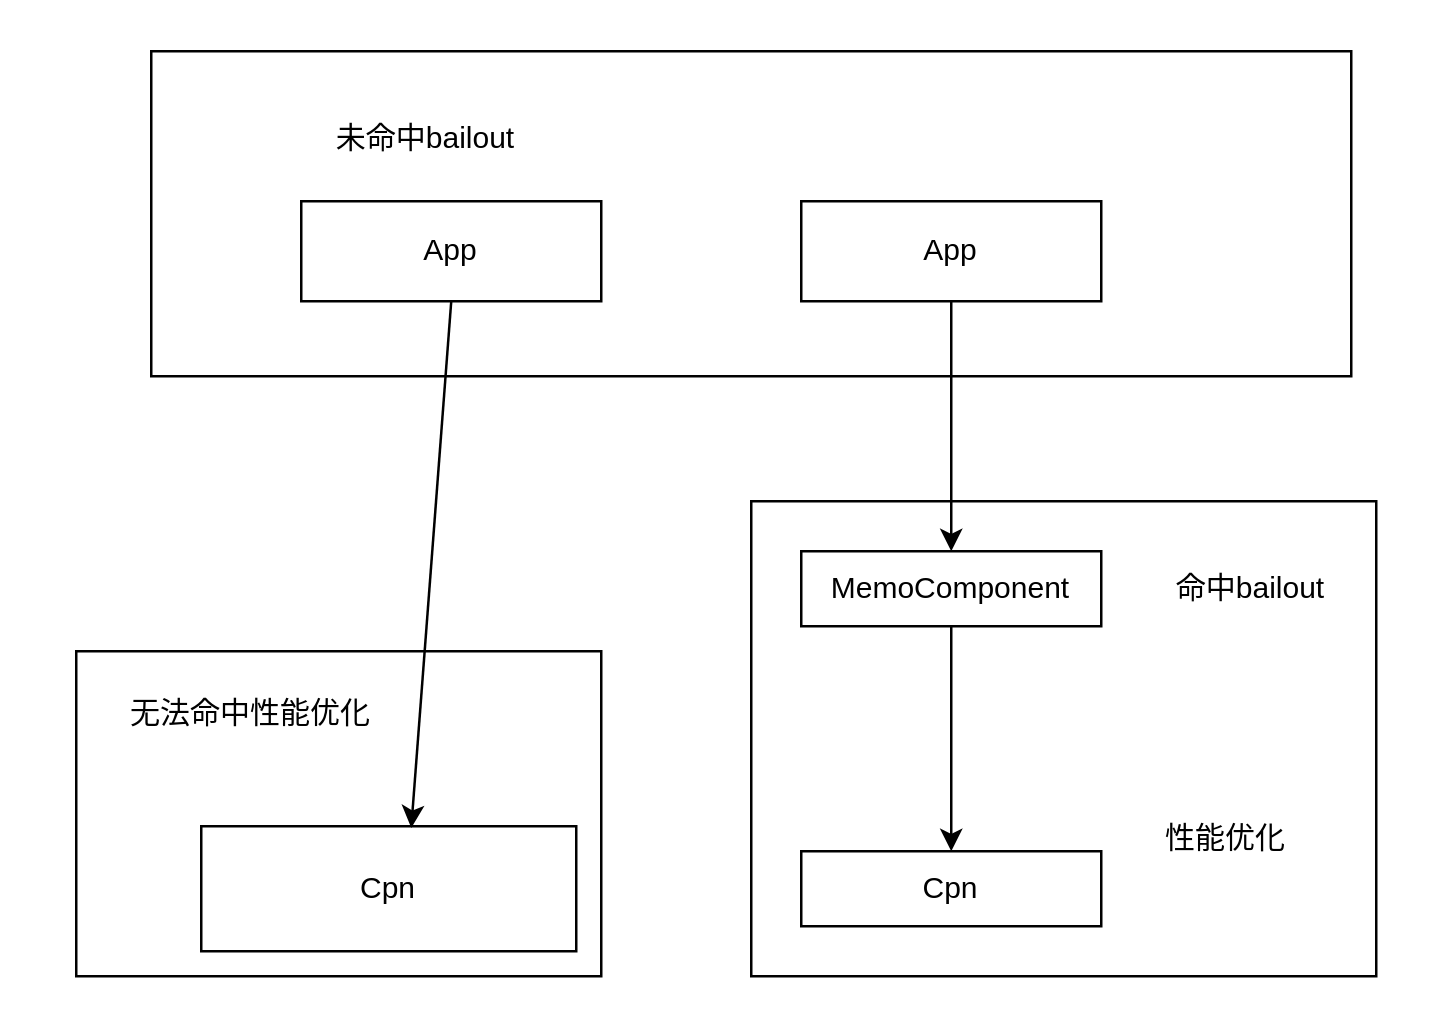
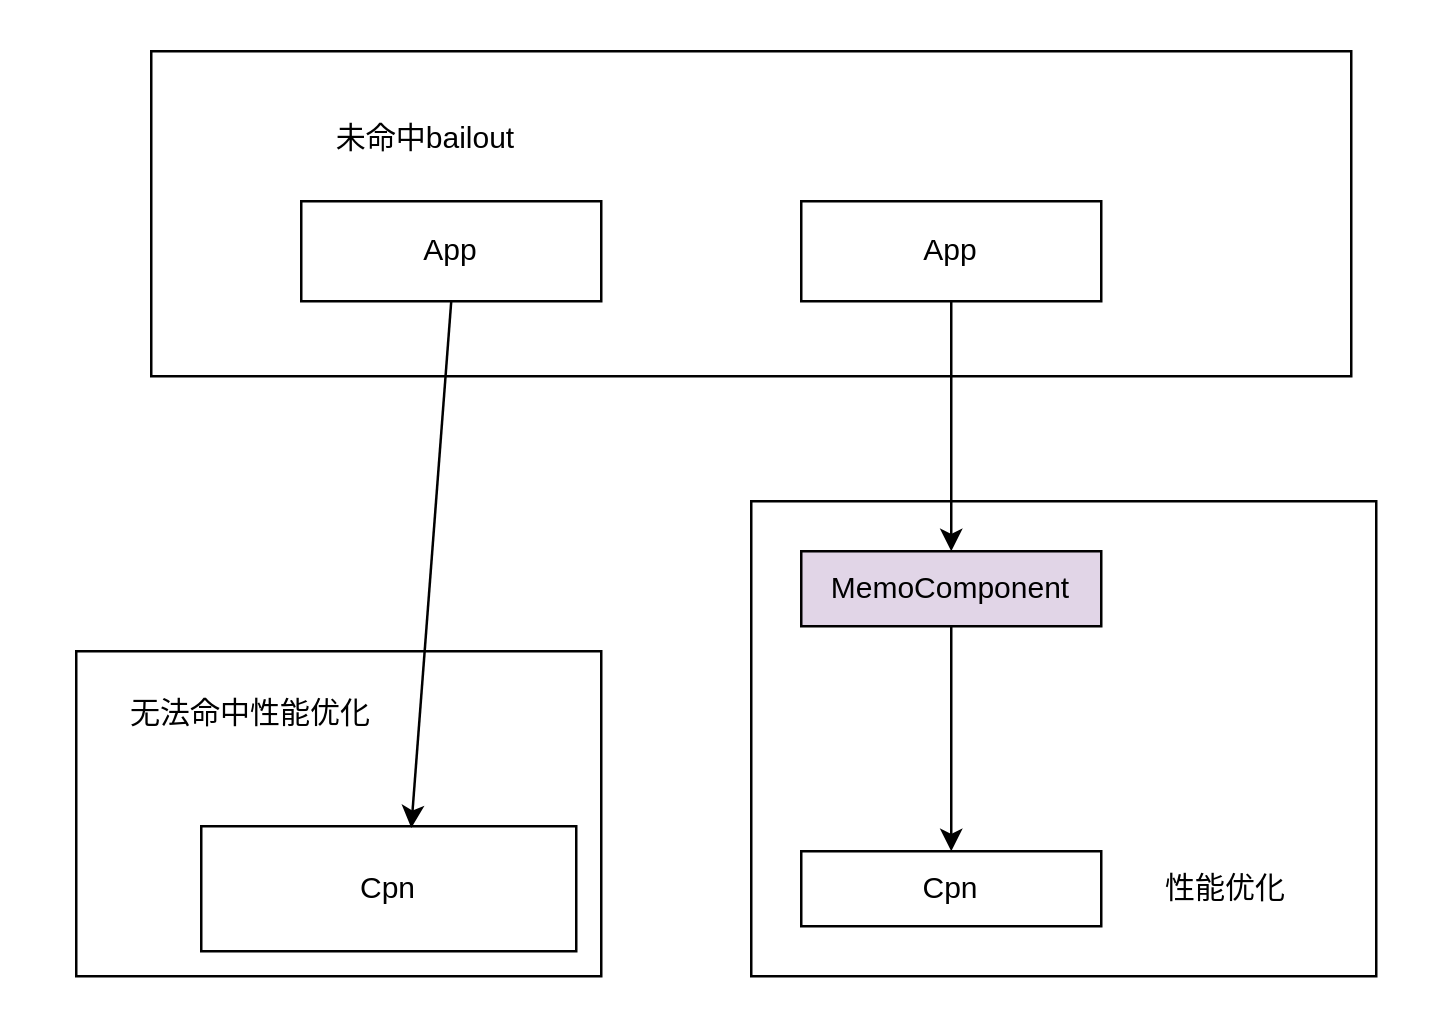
node "MemoComponent": fillcolor #ffffff -> #e1d5e7
node "命中bailout": removed
node "性能优化": moved (1226, 839) -> (1226, 889)
